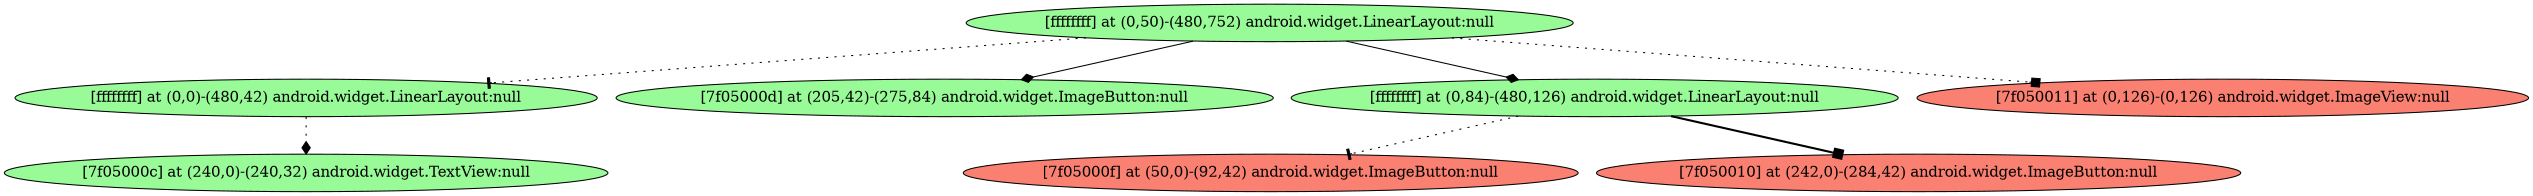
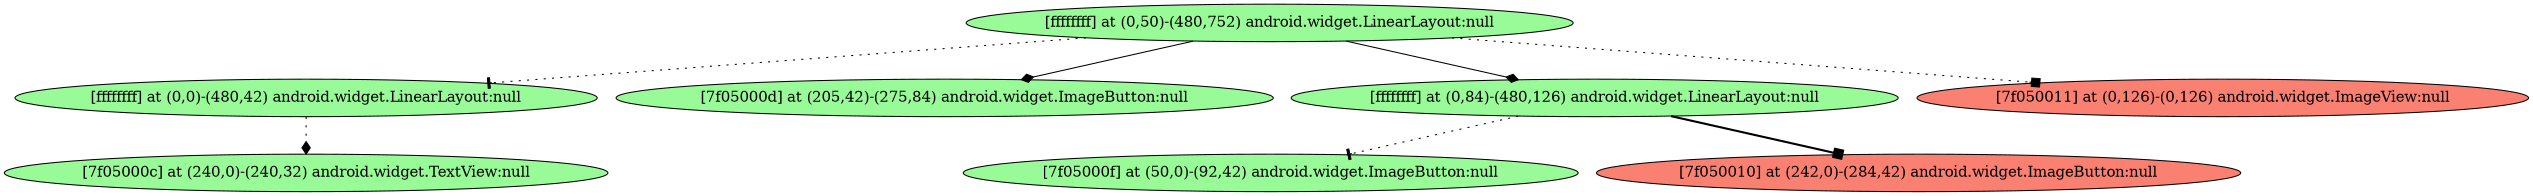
node "[7f05000f] at (50,0)-(92,42) android.widget.ImageButton:null": fillcolor salmon -> palegreen
